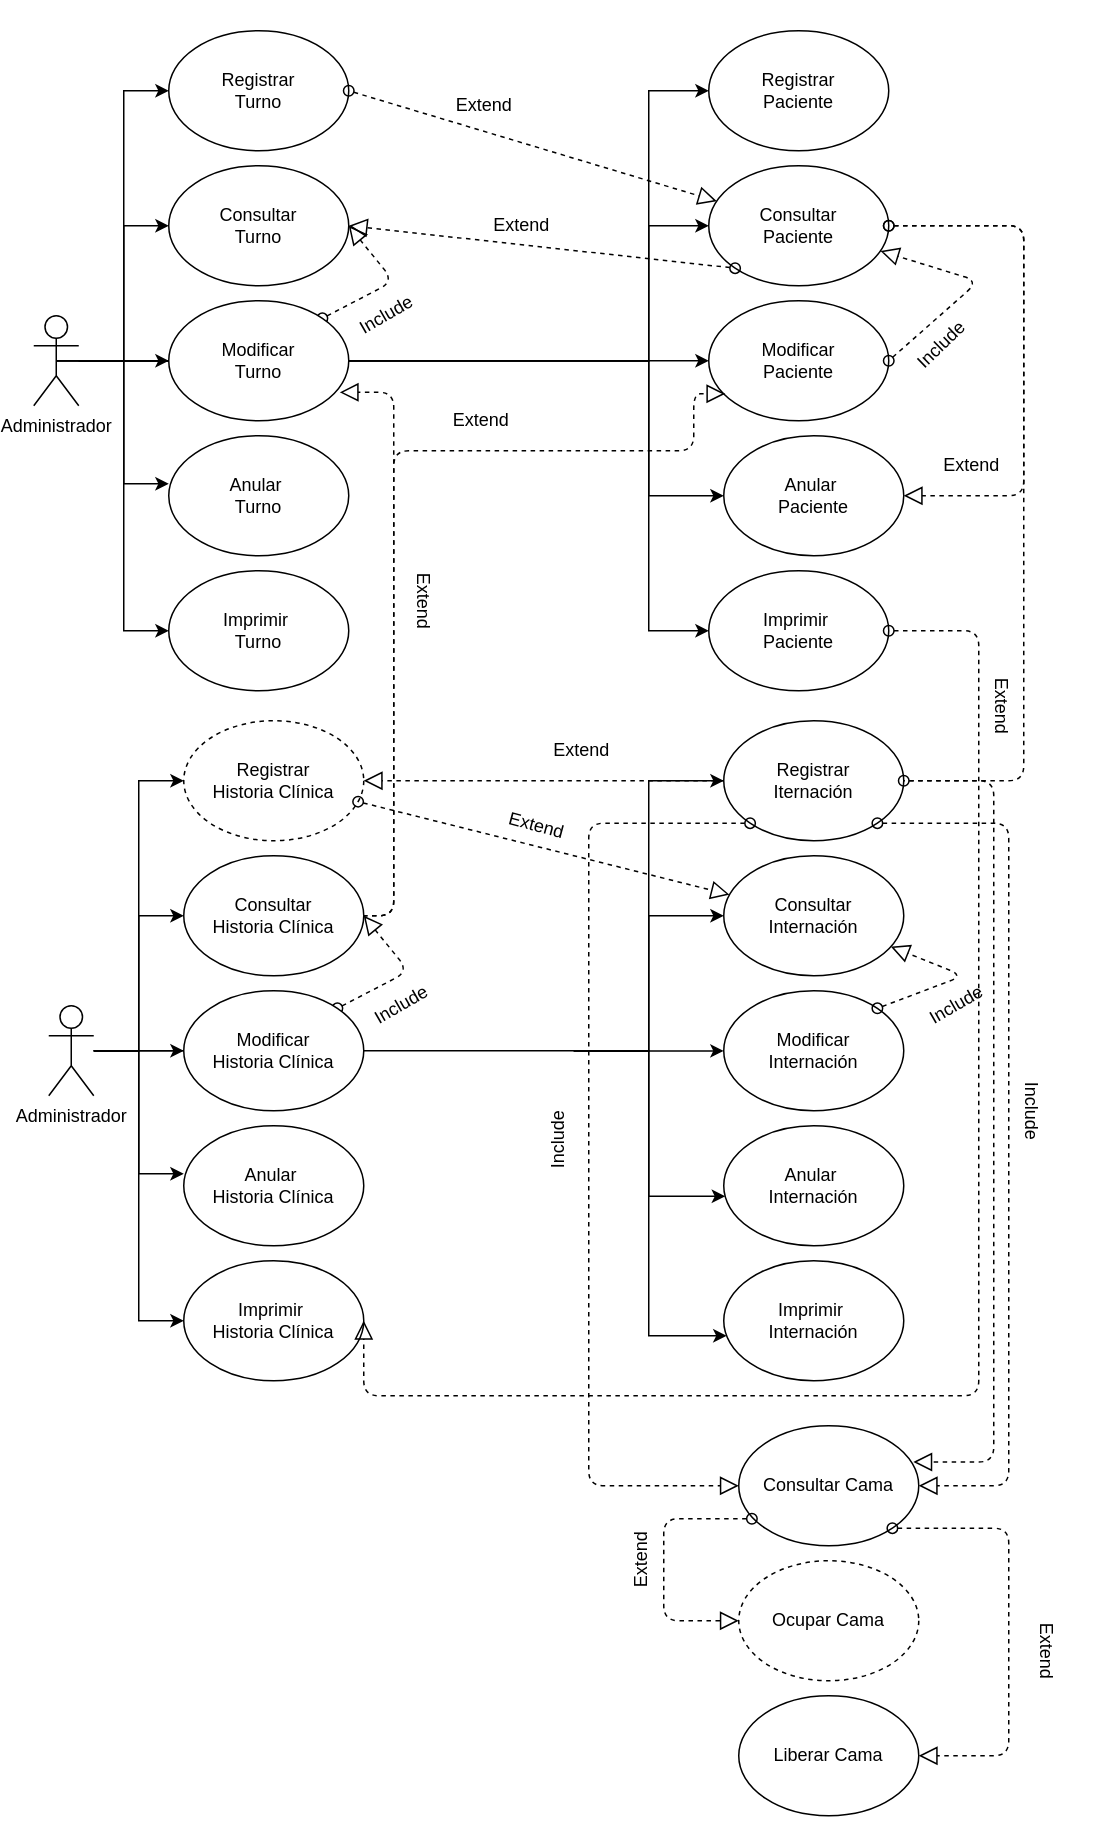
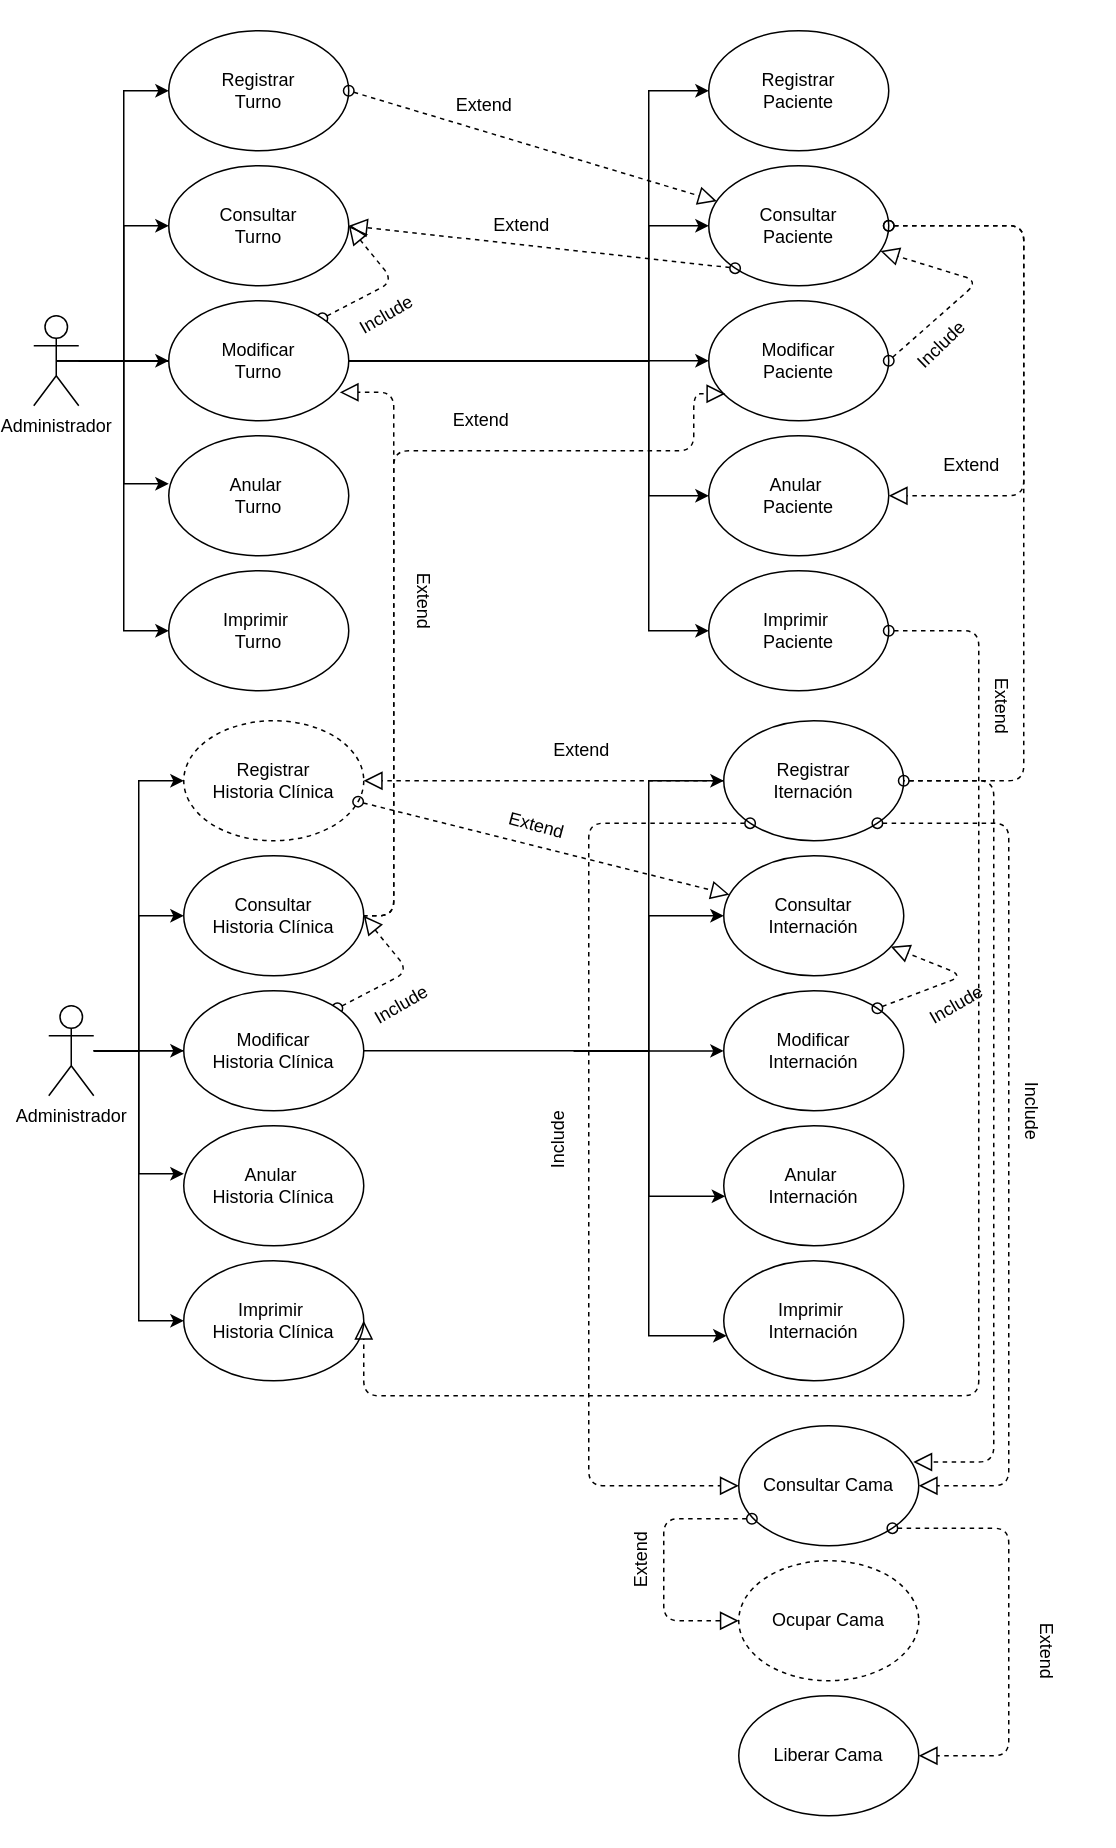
node "Anular Paciente": moved (814, 496) -> (799, 496)
